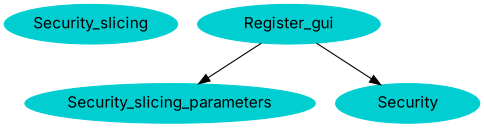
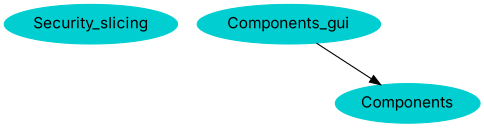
node "Register_gui": label "Register_gui" -> "Components_gui"
node "Security_slicing_parameters": removed
node "Security": label "Security" -> "Components"
